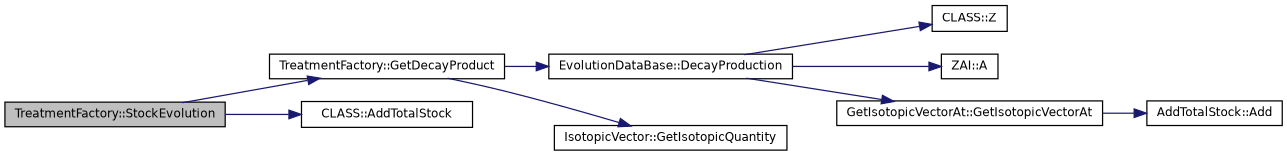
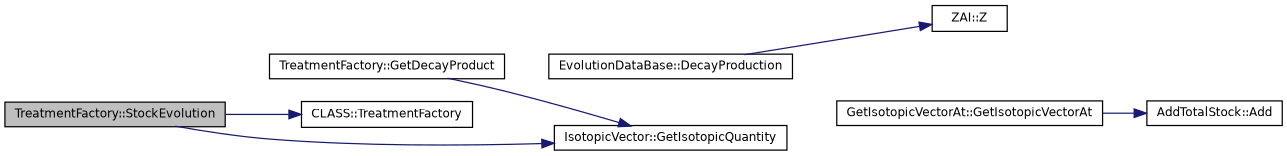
node "CLASS::Z": label "CLASS::Z" -> "ZAI::Z"
edge "TreatmentFactory::GetDecayProduct" -> "EvolutionDataBase::DecayProduction": removed
node "ZAI::A": removed
edge "EvolutionDataBase::DecayProduction" -> "GetIsotopicVectorAt::GetIsotopicVectorAt": removed
edge "TreatmentFactory::StockEvolution" -> "TreatmentFactory::GetDecayProduct": now "TreatmentFactory::StockEvolution" -> "IsotopicVector::GetIsotopicQuantity"
node "CLASS::AddTotalStock": label "CLASS::AddTotalStock" -> "CLASS::TreatmentFactory"
